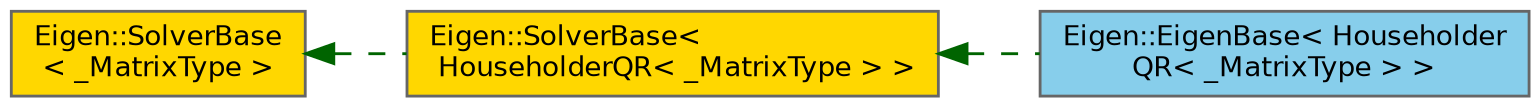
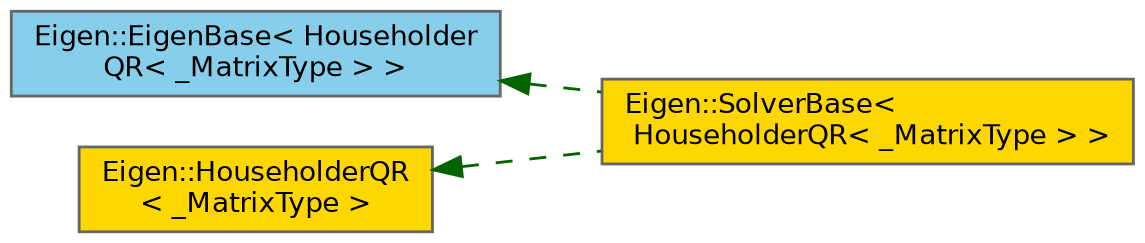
node "Eigen::SolverBase < _MatrixType >": label "Eigen::SolverBase < _MatrixType >" -> "Eigen::HouseholderQR < _MatrixType >"
edge "Eigen::EigenBase< Householder QR< _MatrixType > >" -> "Eigen::SolverBase< HouseholderQR< _MatrixType > >": reversed
